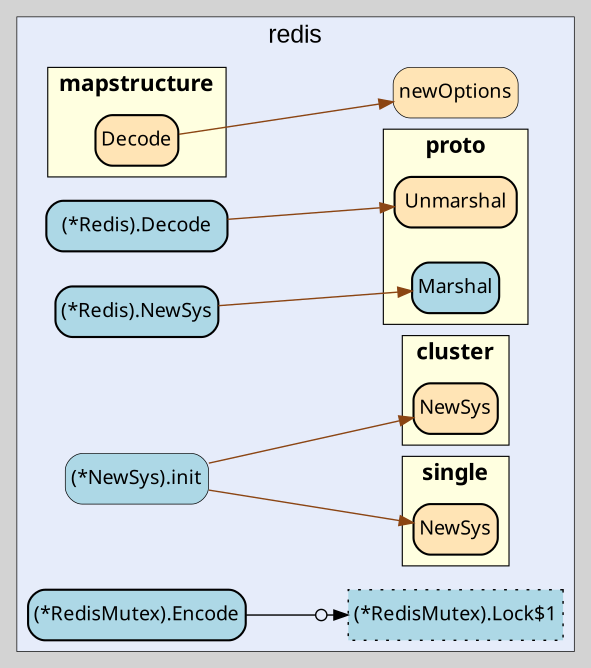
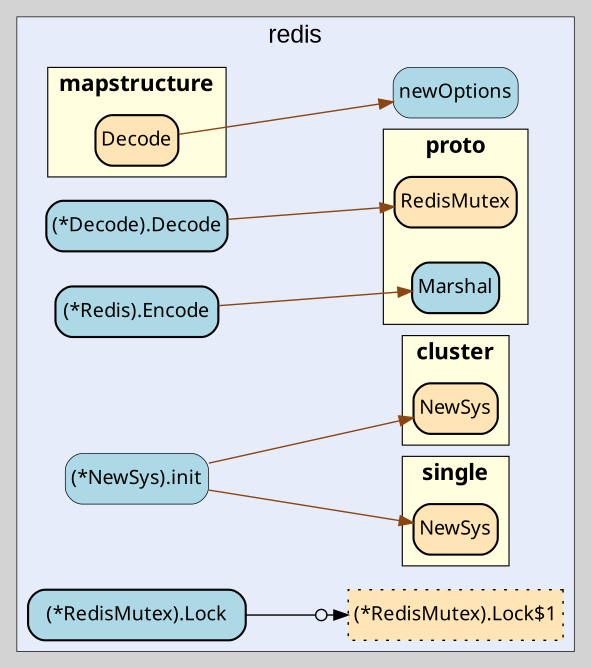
node "newOptions": fillcolor moccasin -> lightblue
node "Unmarshal": label "Unmarshal" -> "RedisMutex"
node "(*Redis).Decode": label "(*Redis).Decode" -> "(*Decode).Decode"
node "(*Redis).NewSys": label "(*Redis).NewSys" -> "(*Redis).Encode"
node "(*RedisMutex).Encode": label "(*RedisMutex).Encode" -> "(*RedisMutex).Lock"
node "(*RedisMutex).Lock$1": fillcolor lightblue -> moccasin
